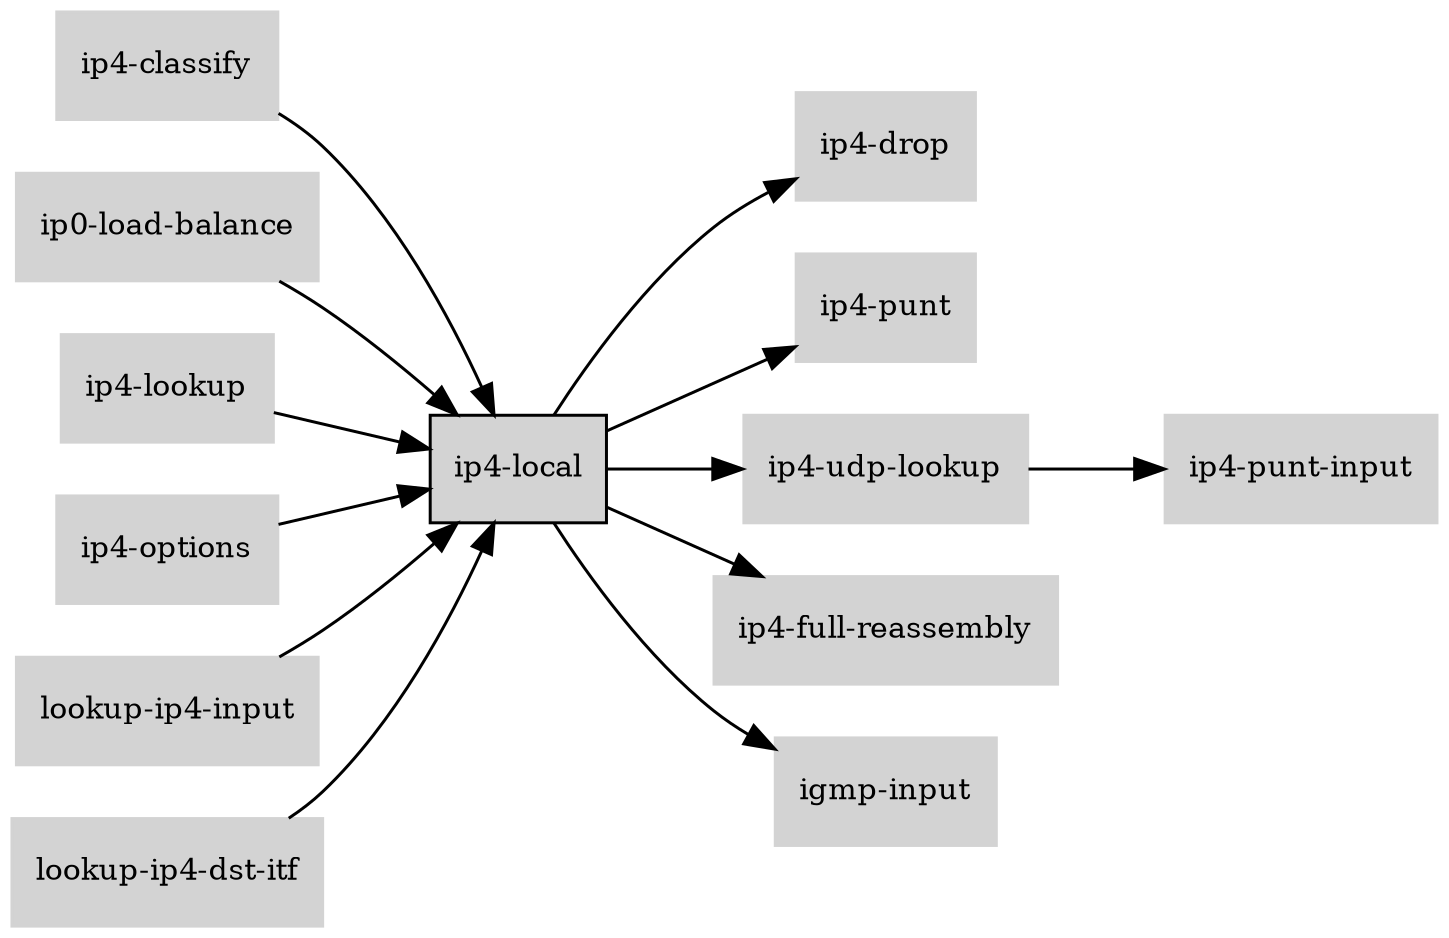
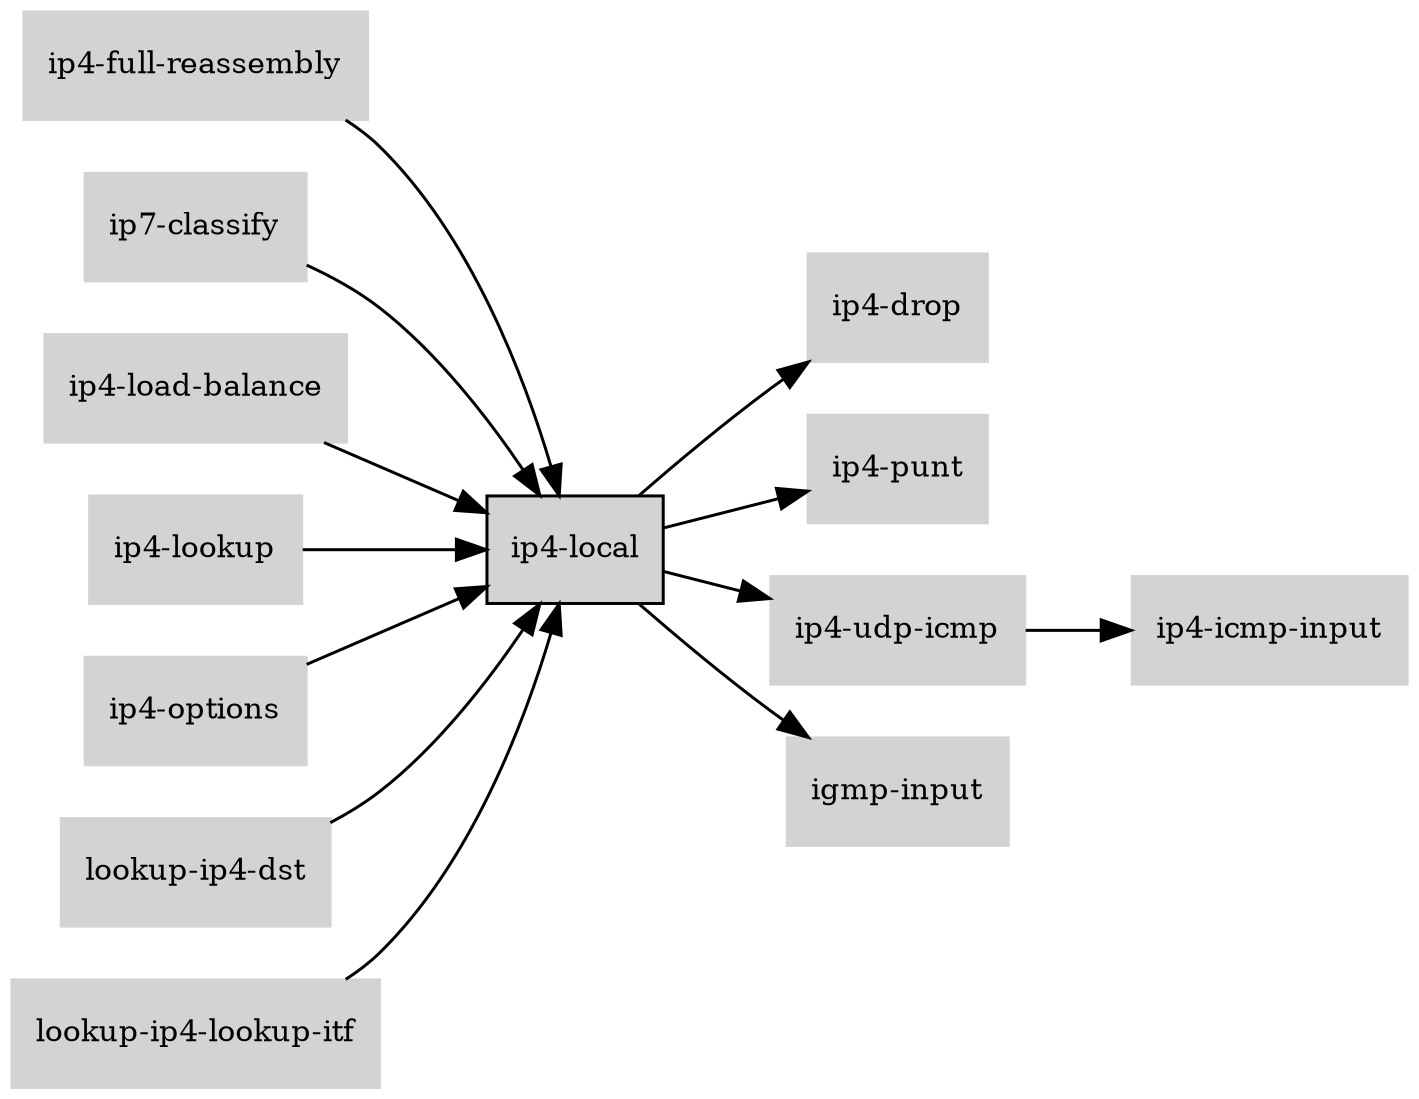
node "ip4-classify": label "ip4-classify" -> "ip7-classify"
node "ip0-load-balance": label "ip0-load-balance" -> "ip4-load-balance"
node "ip4-udp-lookup": label "ip4-udp-lookup" -> "ip4-udp-icmp"
node "ip4-punt-input": label "ip4-punt-input" -> "ip4-icmp-input"
edge "ip4-local" -> "ip4-full-reassembly": reversed
node "lookup-ip4-input": label "lookup-ip4-input" -> "lookup-ip4-dst"
node "lookup-ip4-dst-itf": label "lookup-ip4-dst-itf" -> "lookup-ip4-lookup-itf"
